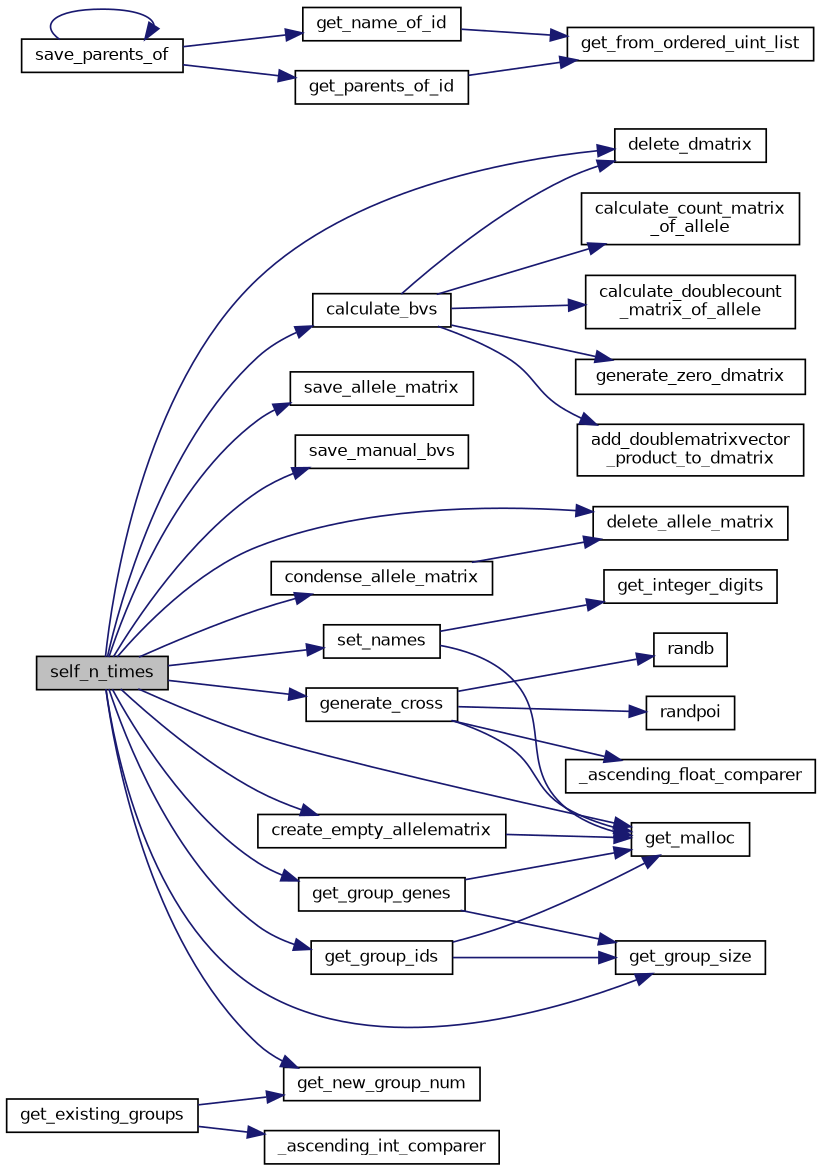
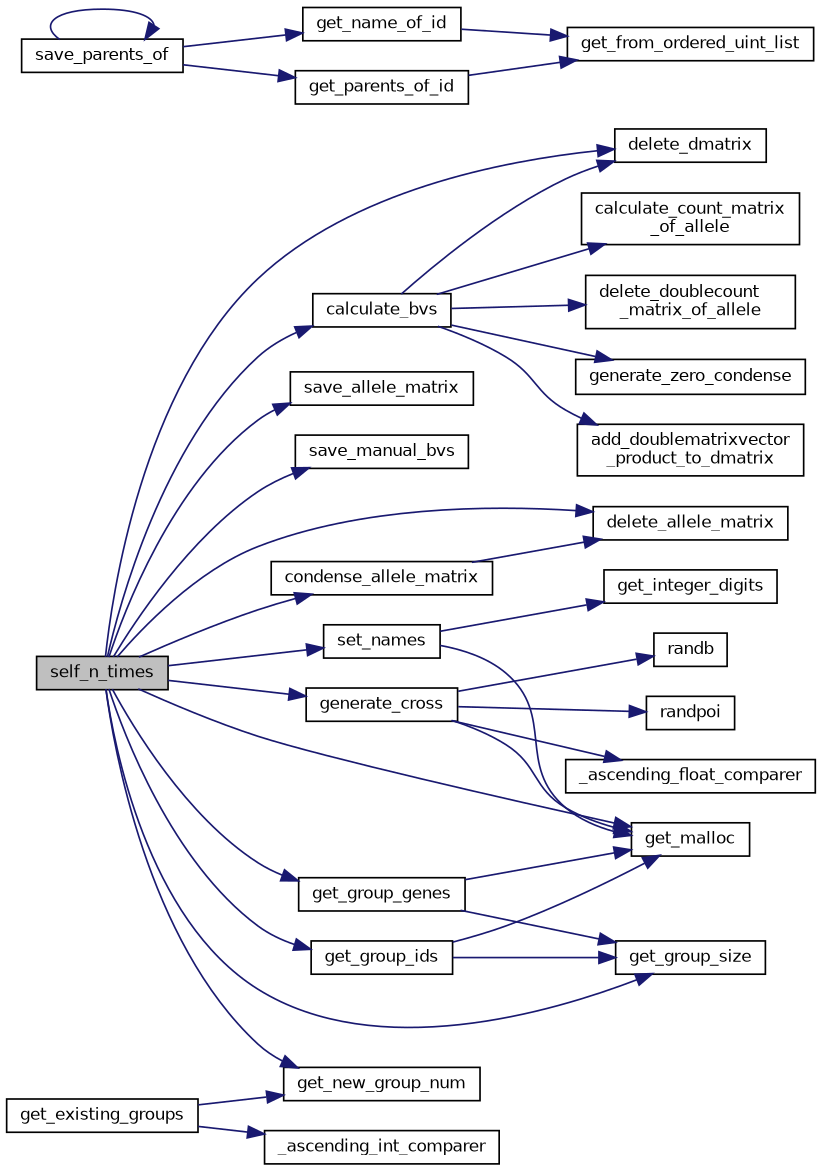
node "calculate_doublecount _matrix_of_allele": label "calculate_doublecount _matrix_of_allele" -> "delete_doublecount _matrix_of_allele"
node "generate_zero_dmatrix": label "generate_zero_dmatrix" -> "generate_zero_condense"
node "create_empty_allelematrix": removed
